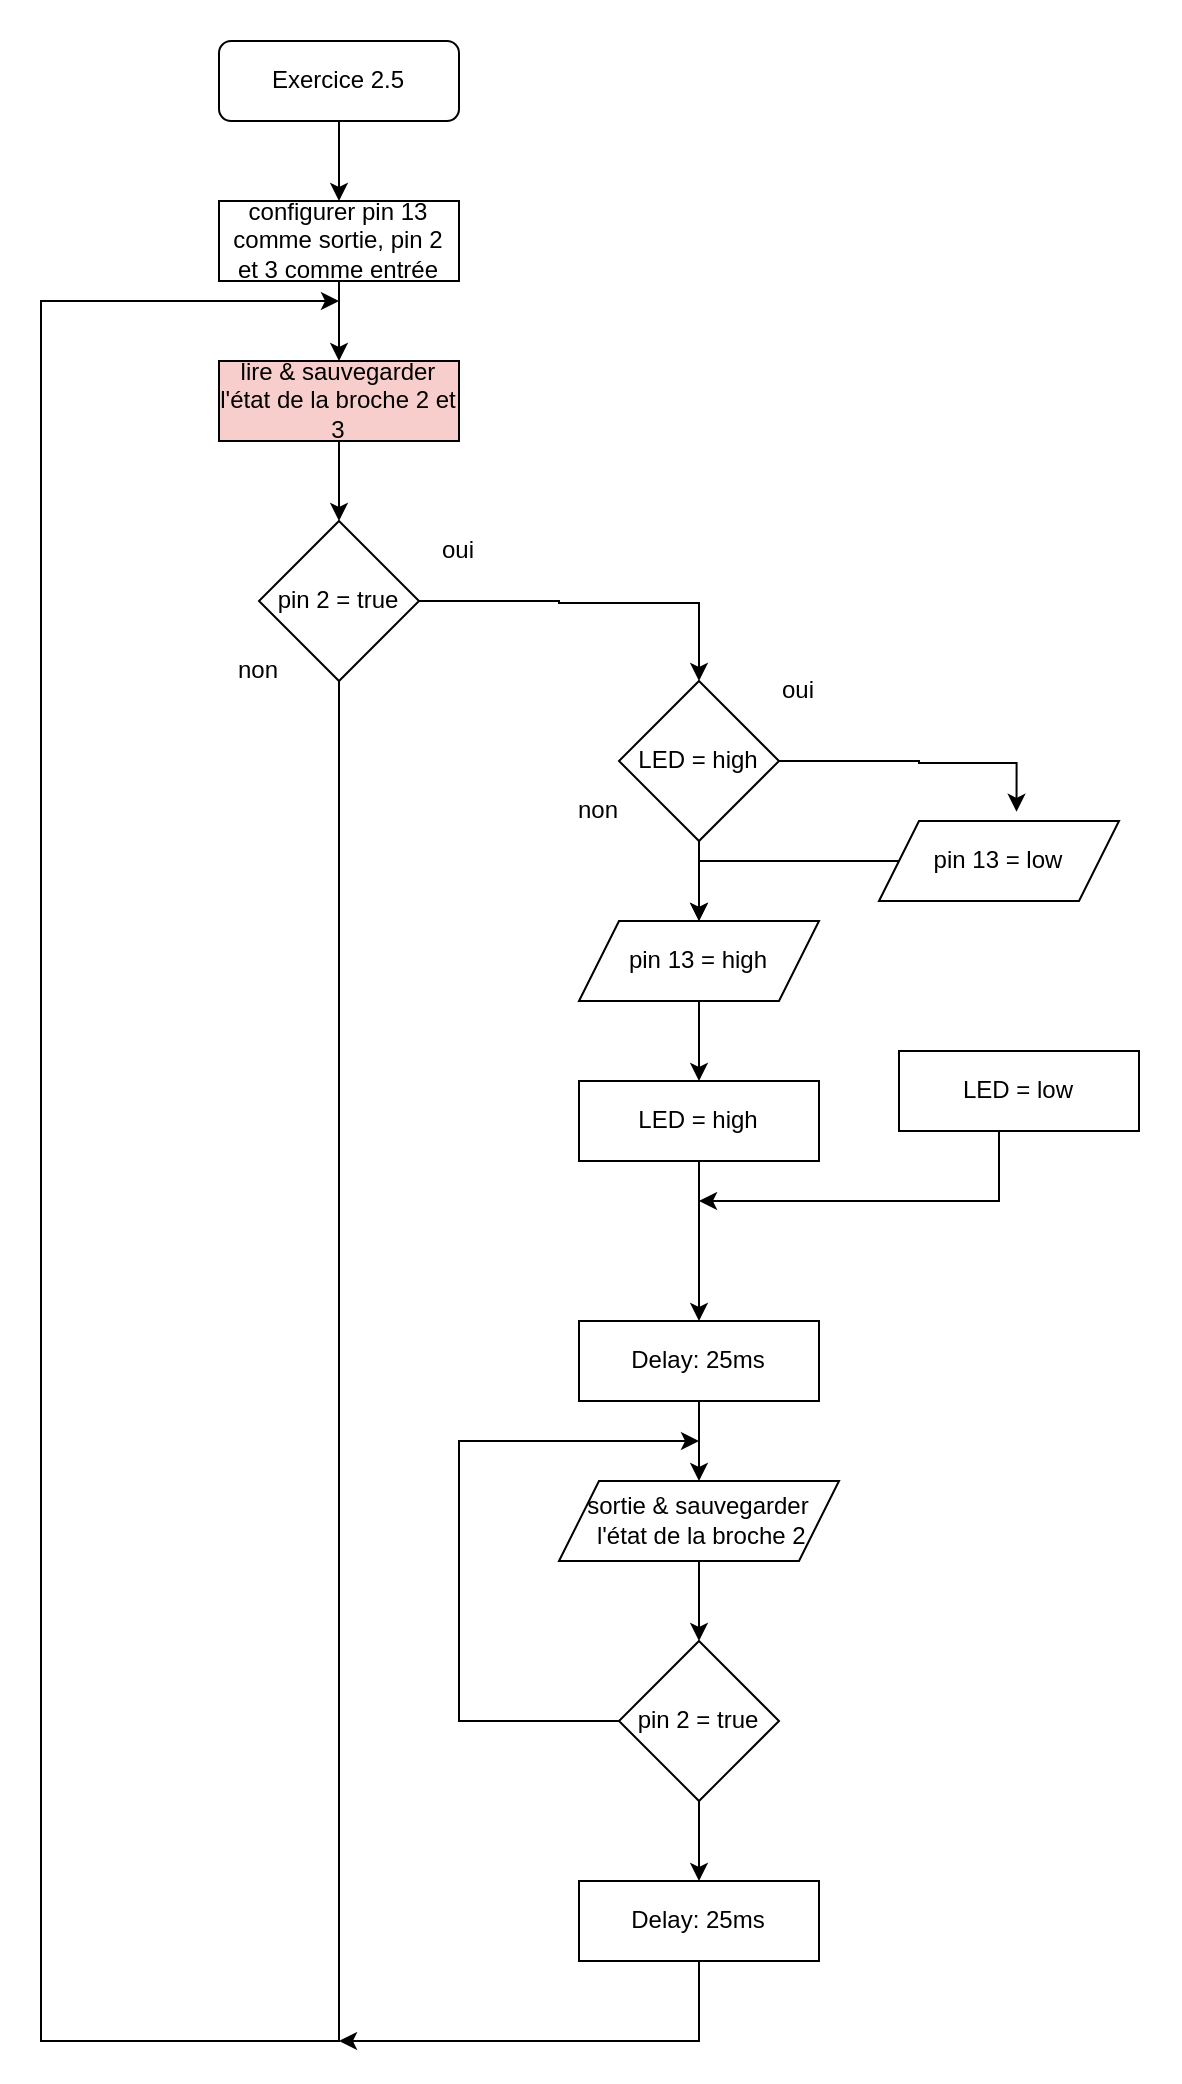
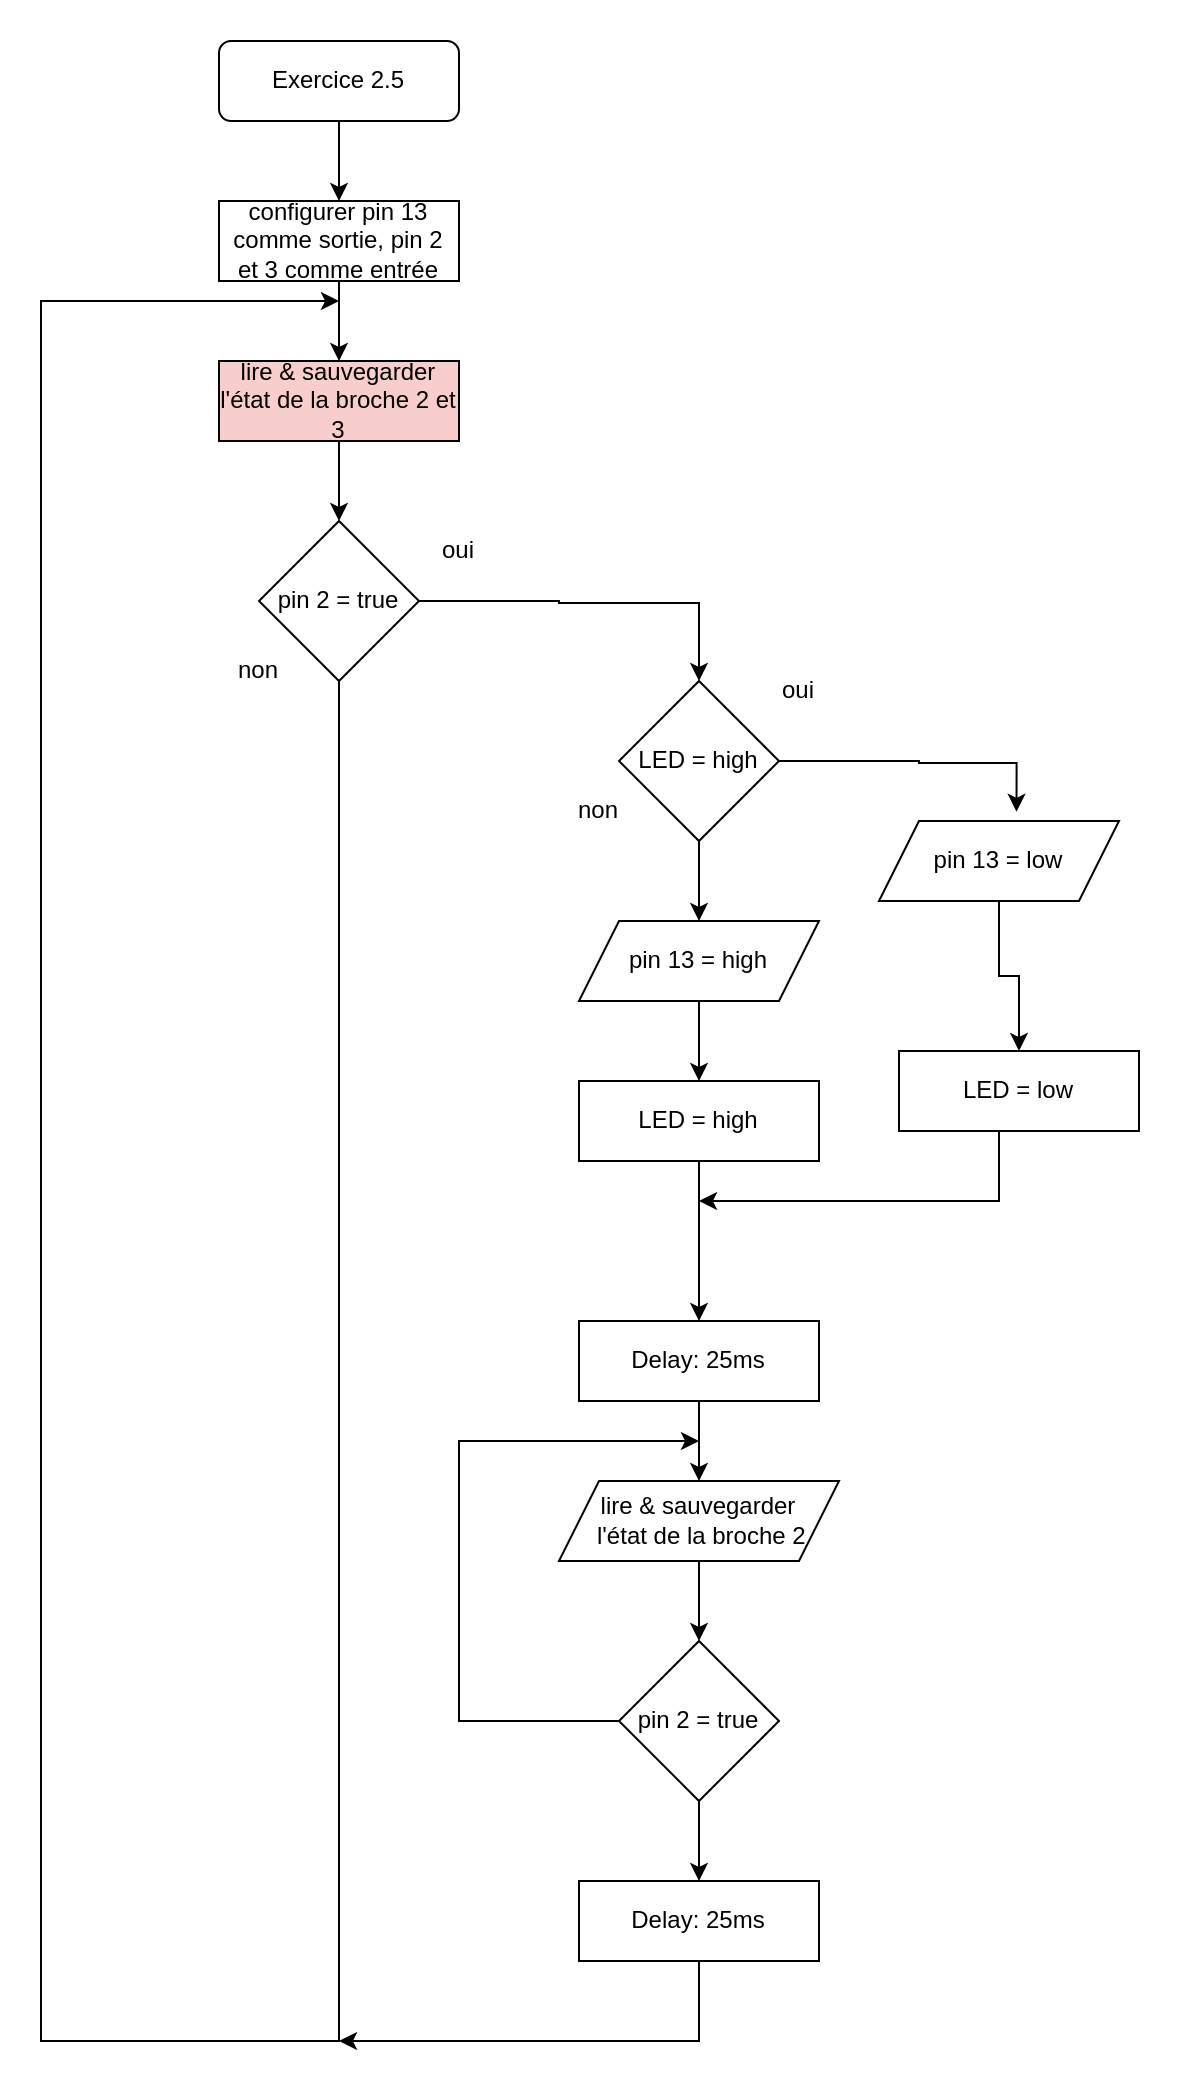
edge "pin 13 = low" -> "pin 13 = high": now "pin 13 = low" -> "LED = low"
node "sortie & sauvegarder l'état de la broche 2": label "sortie & sauvegarder l'état de la broche 2" -> "lire & sauvegarder l'état de la broche 2"
